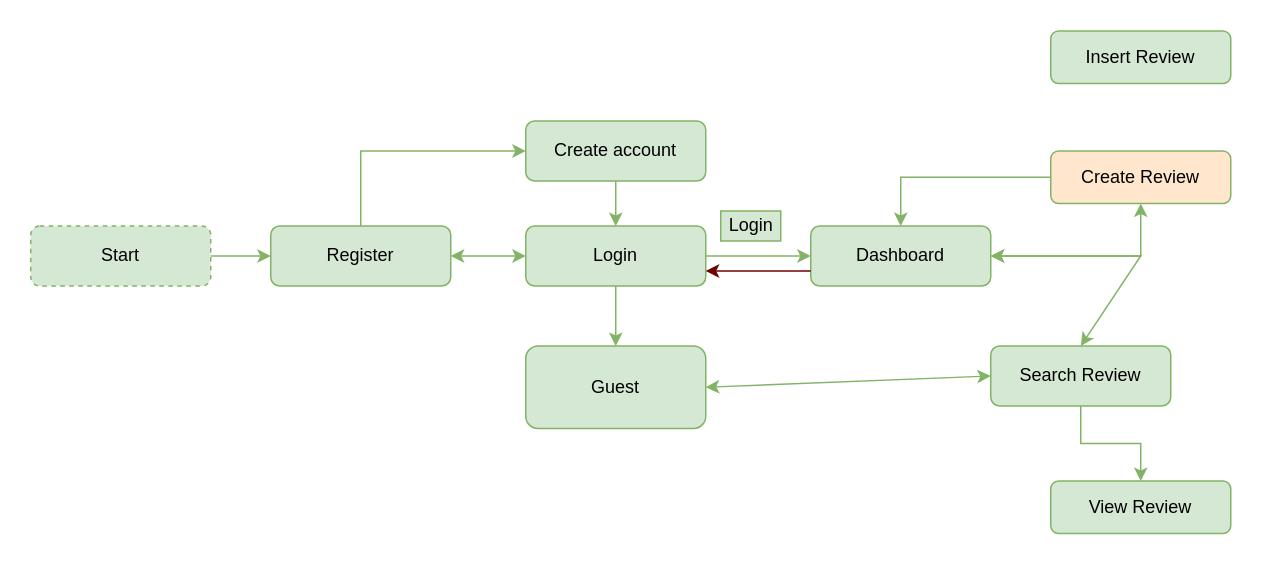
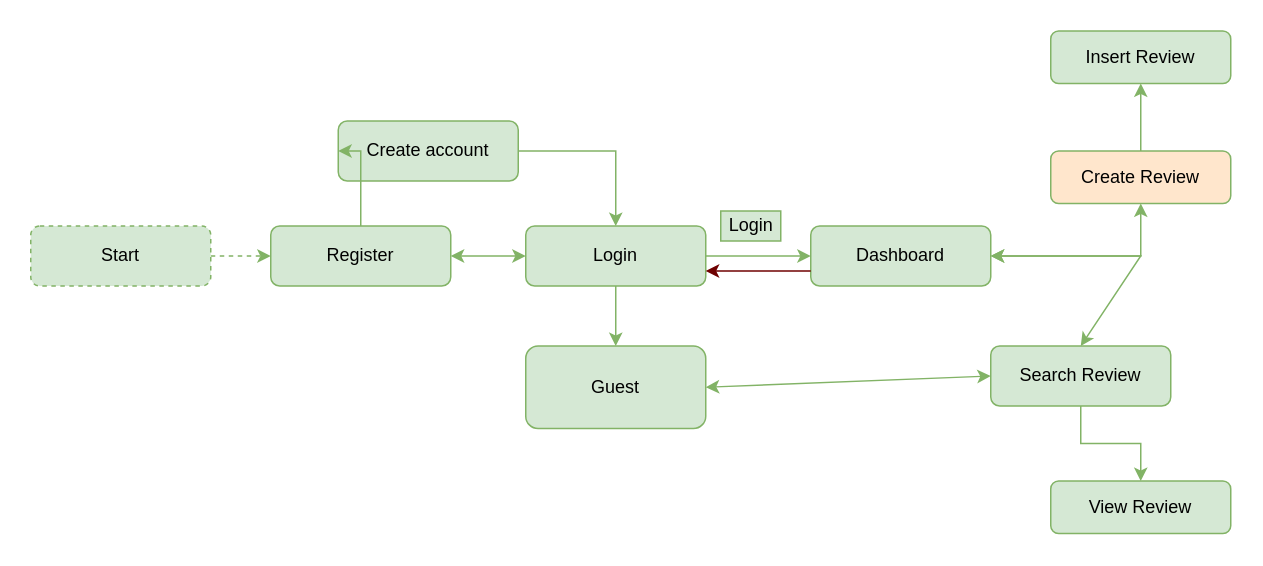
node "Create account": moved (616, 151) -> (428, 151)
edge "Create Review" -> "Dashboard": now "Create Review" -> "Insert Review"
edge "Start" -> "Register": style solid -> dashed
